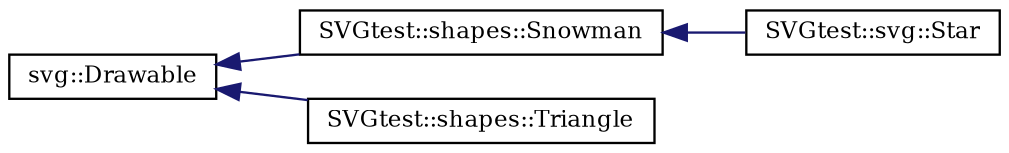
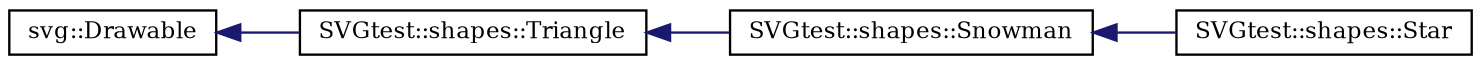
node "SVGtest::svg::Star": label "SVGtest::svg::Star" -> "SVGtest::shapes::Star"
edge "SVGtest::shapes::Snowman" -> "svg::Drawable": now "SVGtest::shapes::Snowman" -> "SVGtest::shapes::Triangle"
